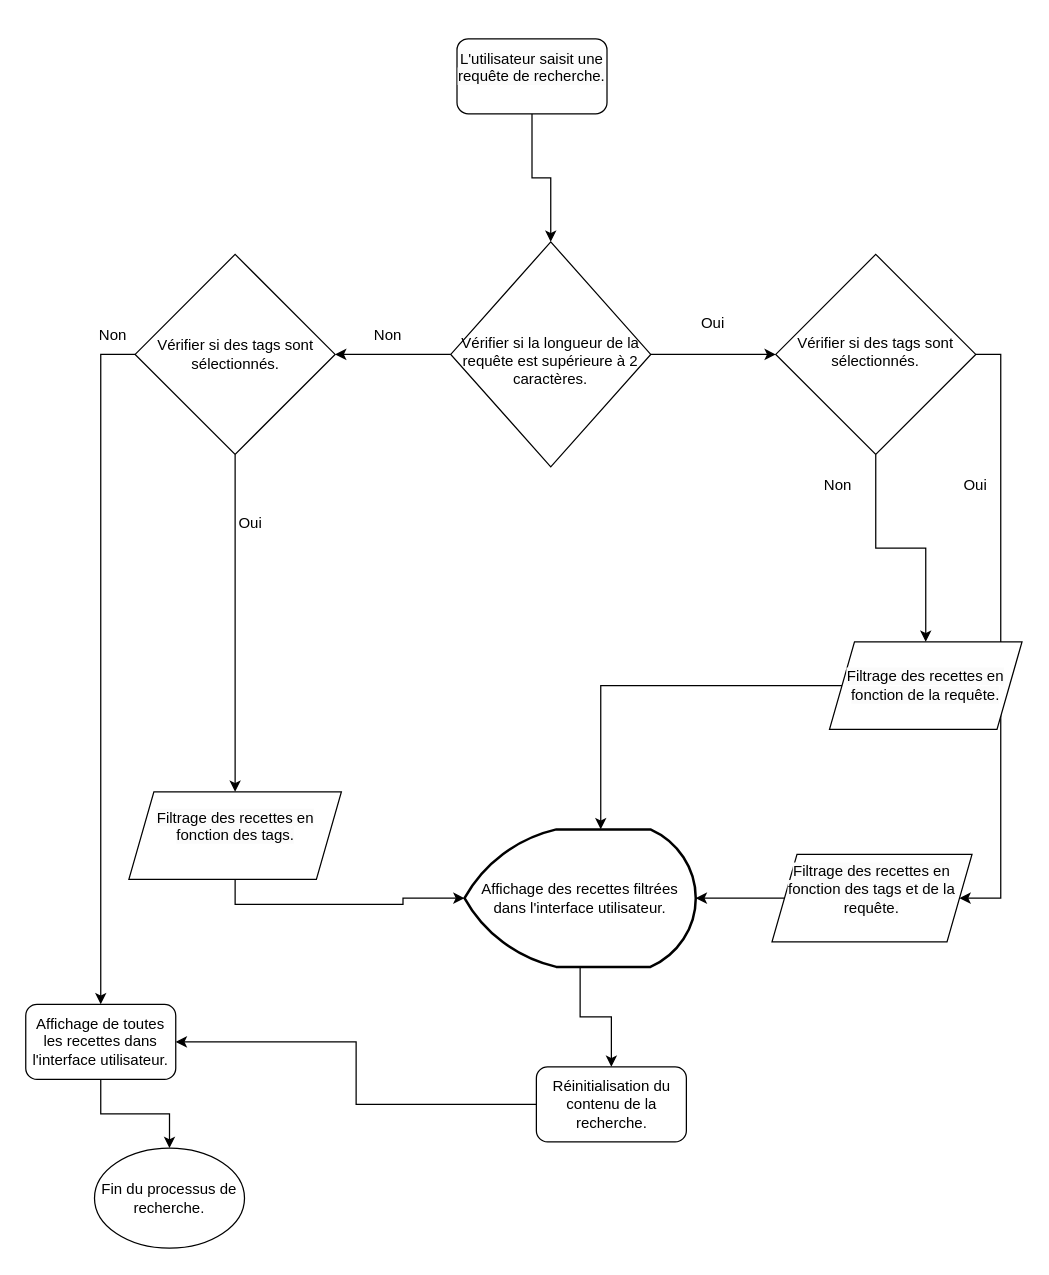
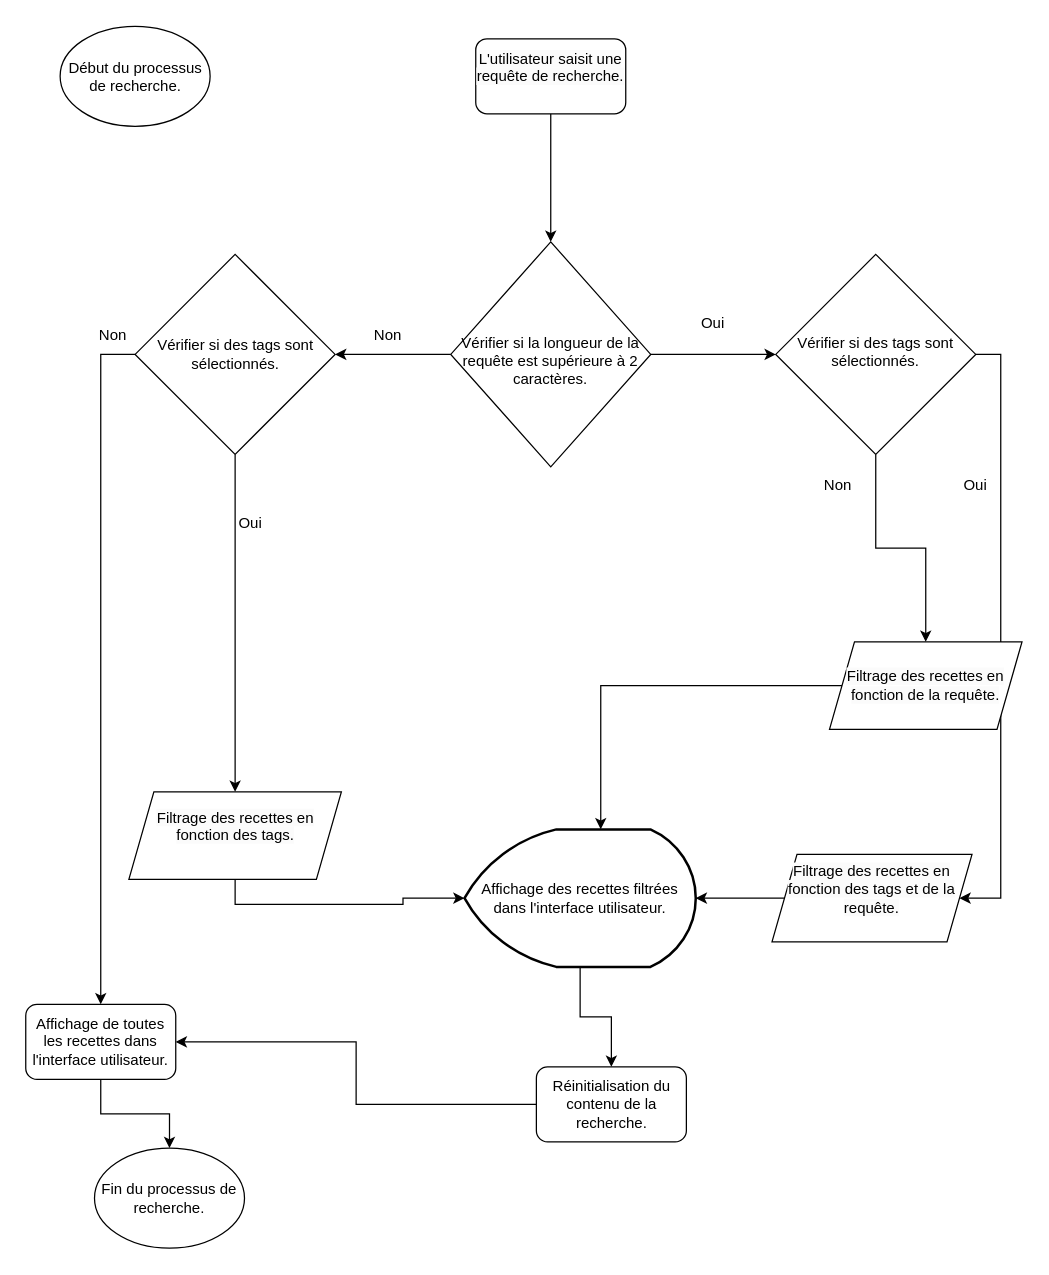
node "Début du processus de recherche.": added
node "L'utilisateur saisit une requête de recherche.": moved (532, 76) -> (551, 76)
